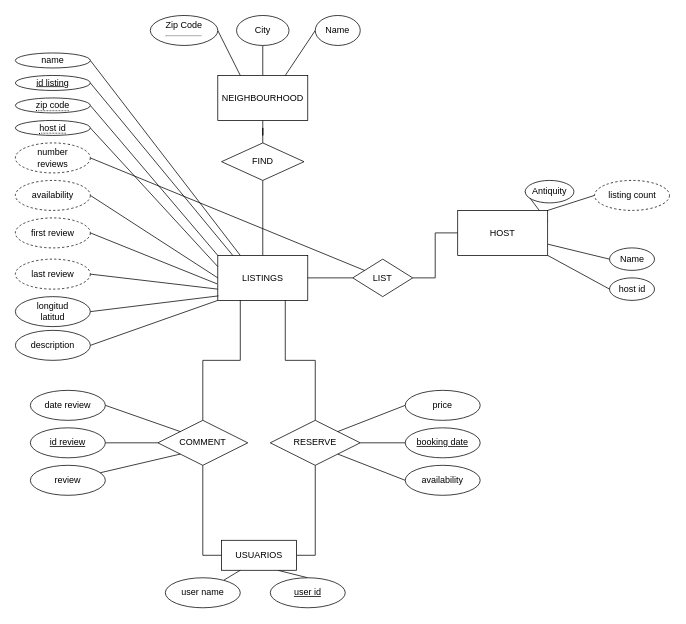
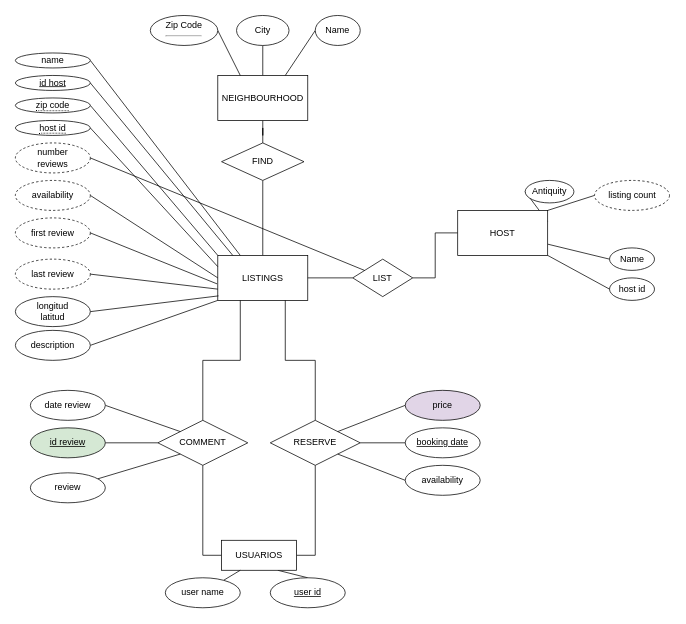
node "id listing": label "id listing" -> "id host"
node "price": fillcolor #ffffff -> #e1d5e7
node "id review": fillcolor #ffffff -> #d5e8d4
node "review": moved (68, 480) -> (68, 488)
